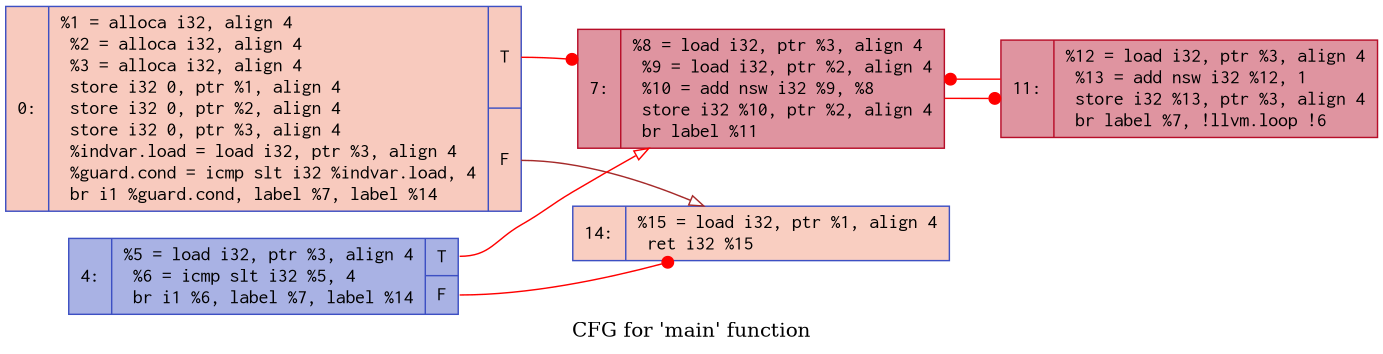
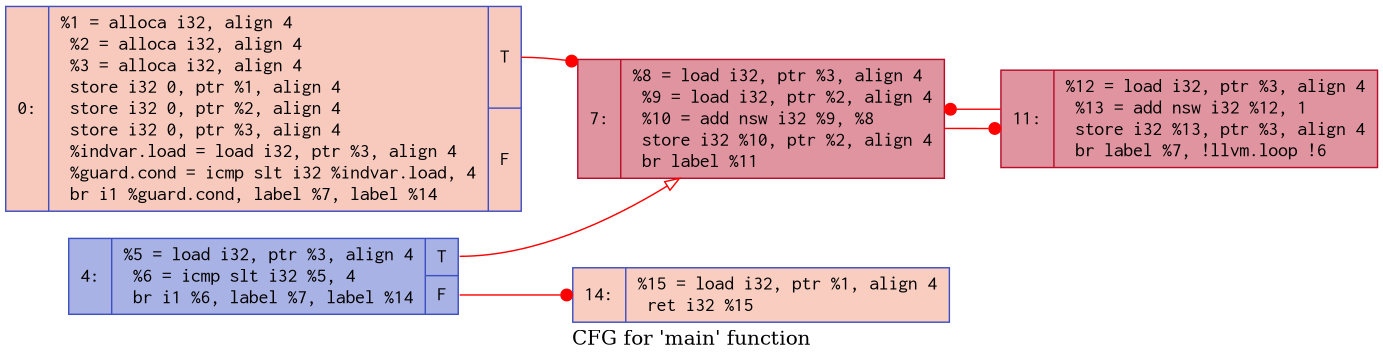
edge "0:" -> "14:": removed
